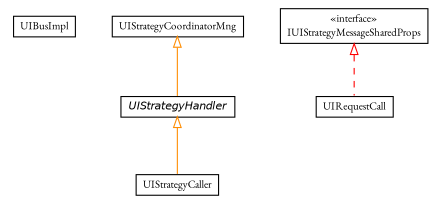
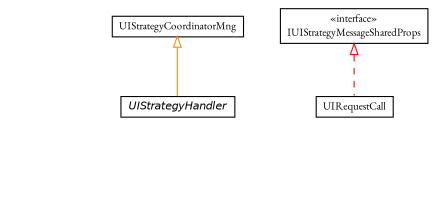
node "UIBusImpl": removed
node "UIStrategyCaller": removed
